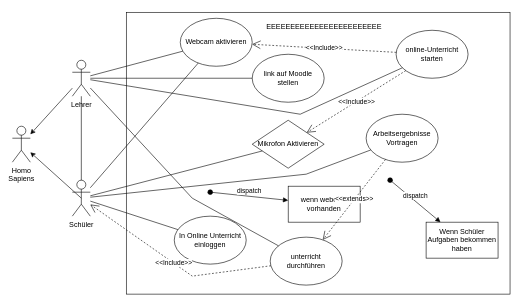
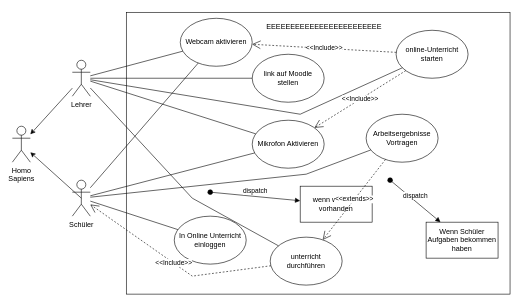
edge "Lehrer" -- "Schüler": now "Lehrer" -- "Mikrofon Aktivieren"
node "Mikrofon Aktivieren": shape diamond -> ellipse
node "wenn webcam vorhanden": moved (324, 204) -> (336, 204)
